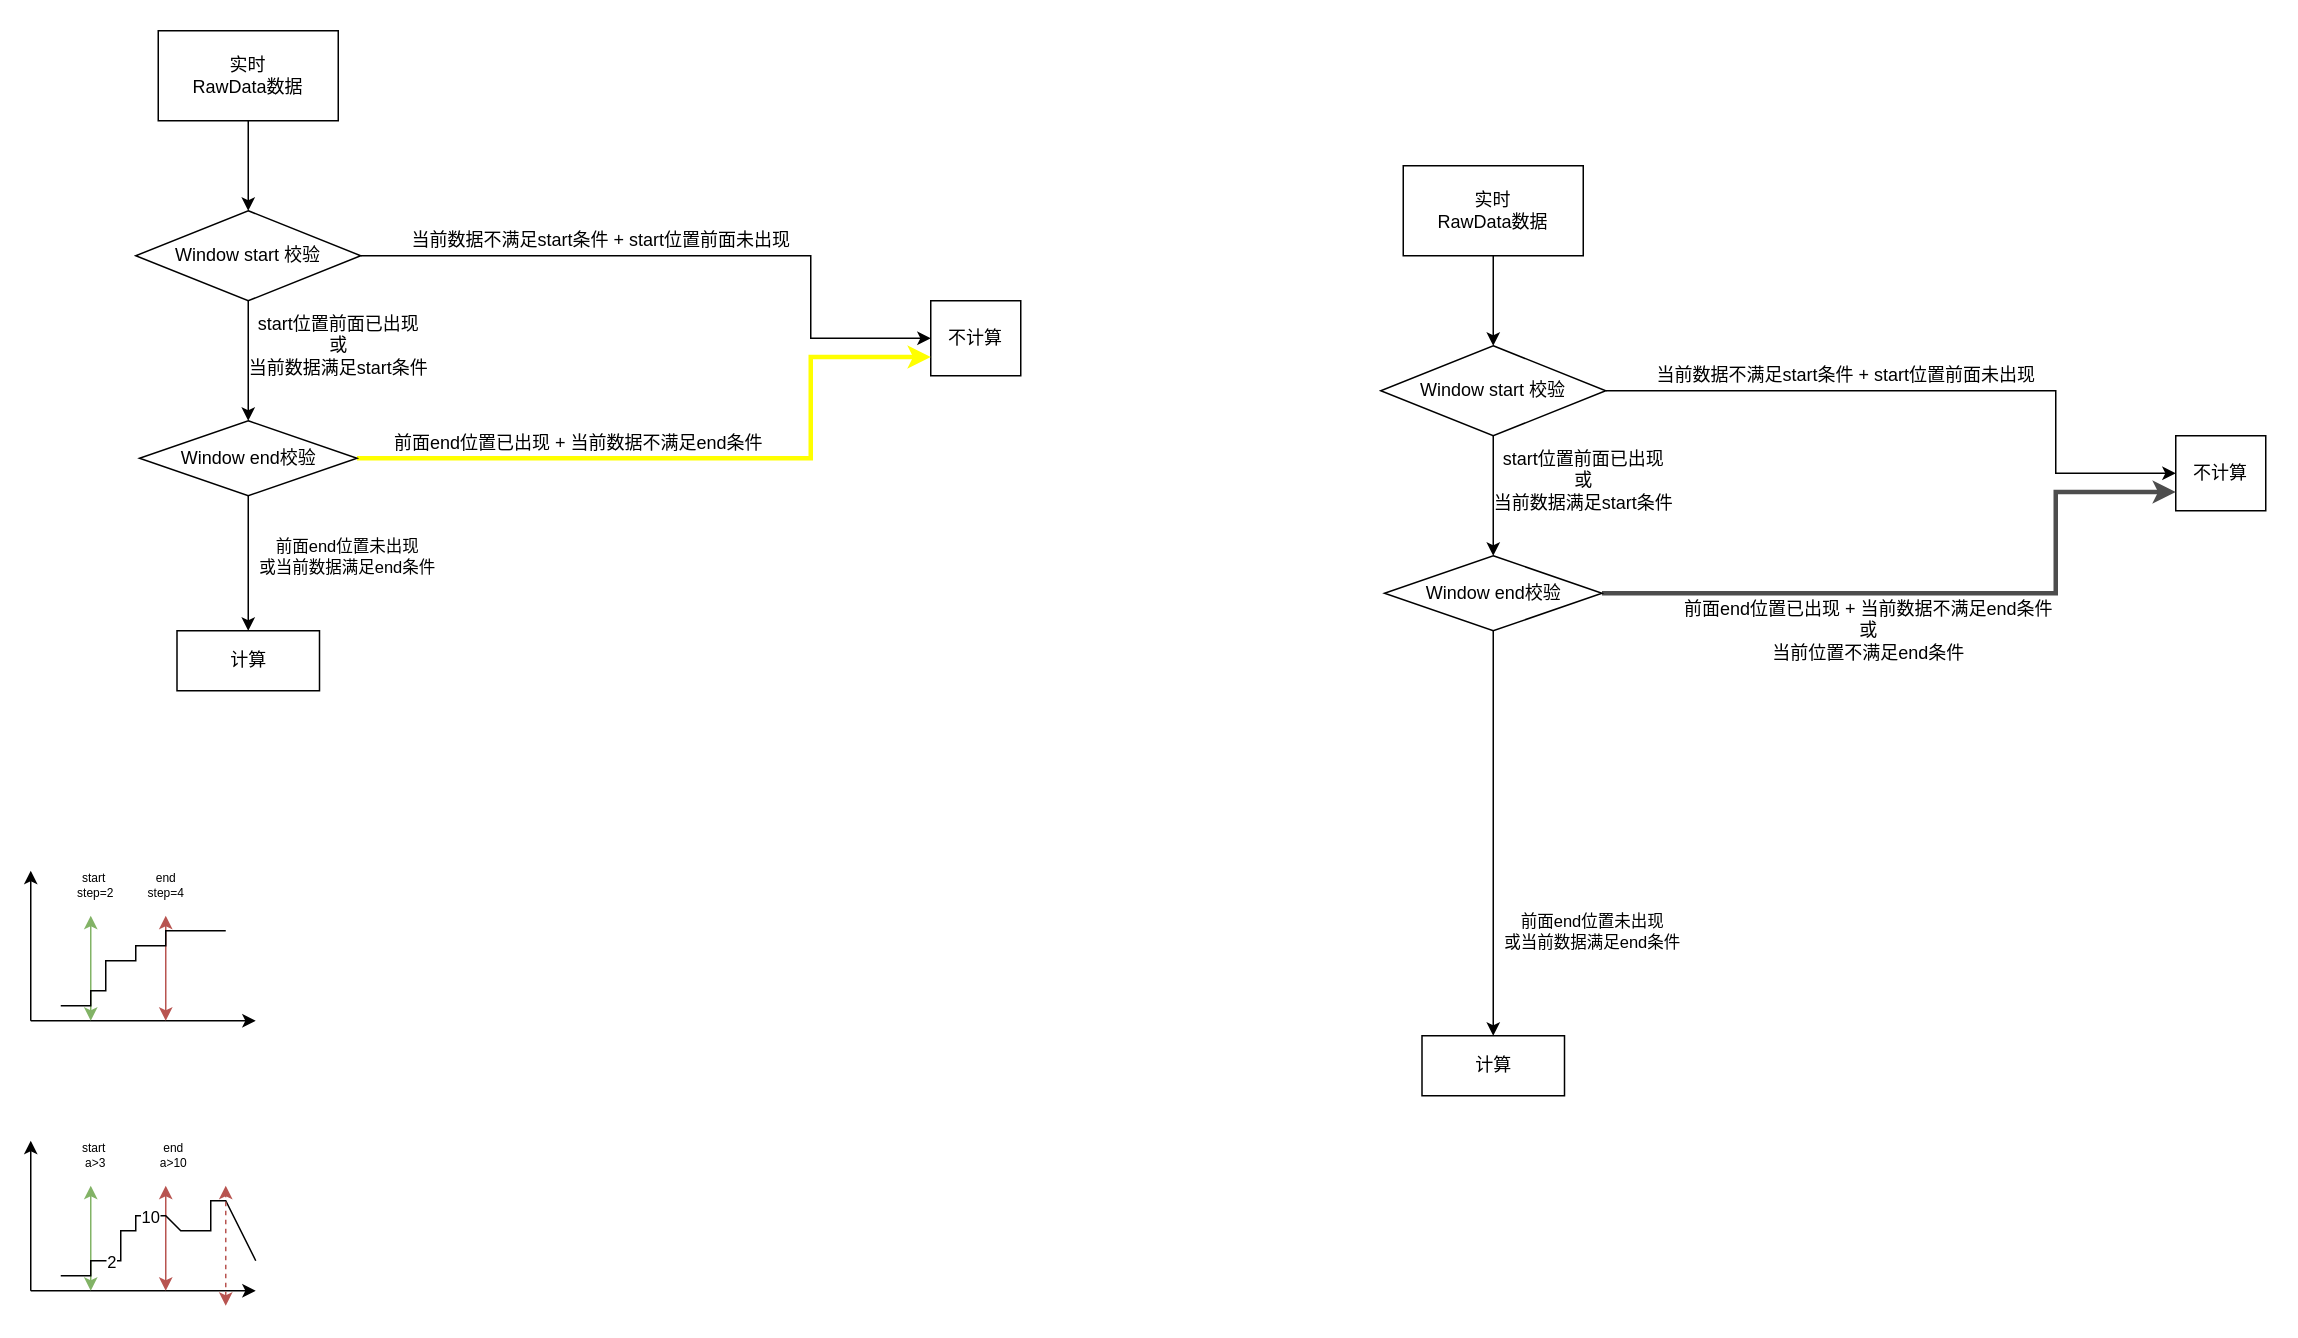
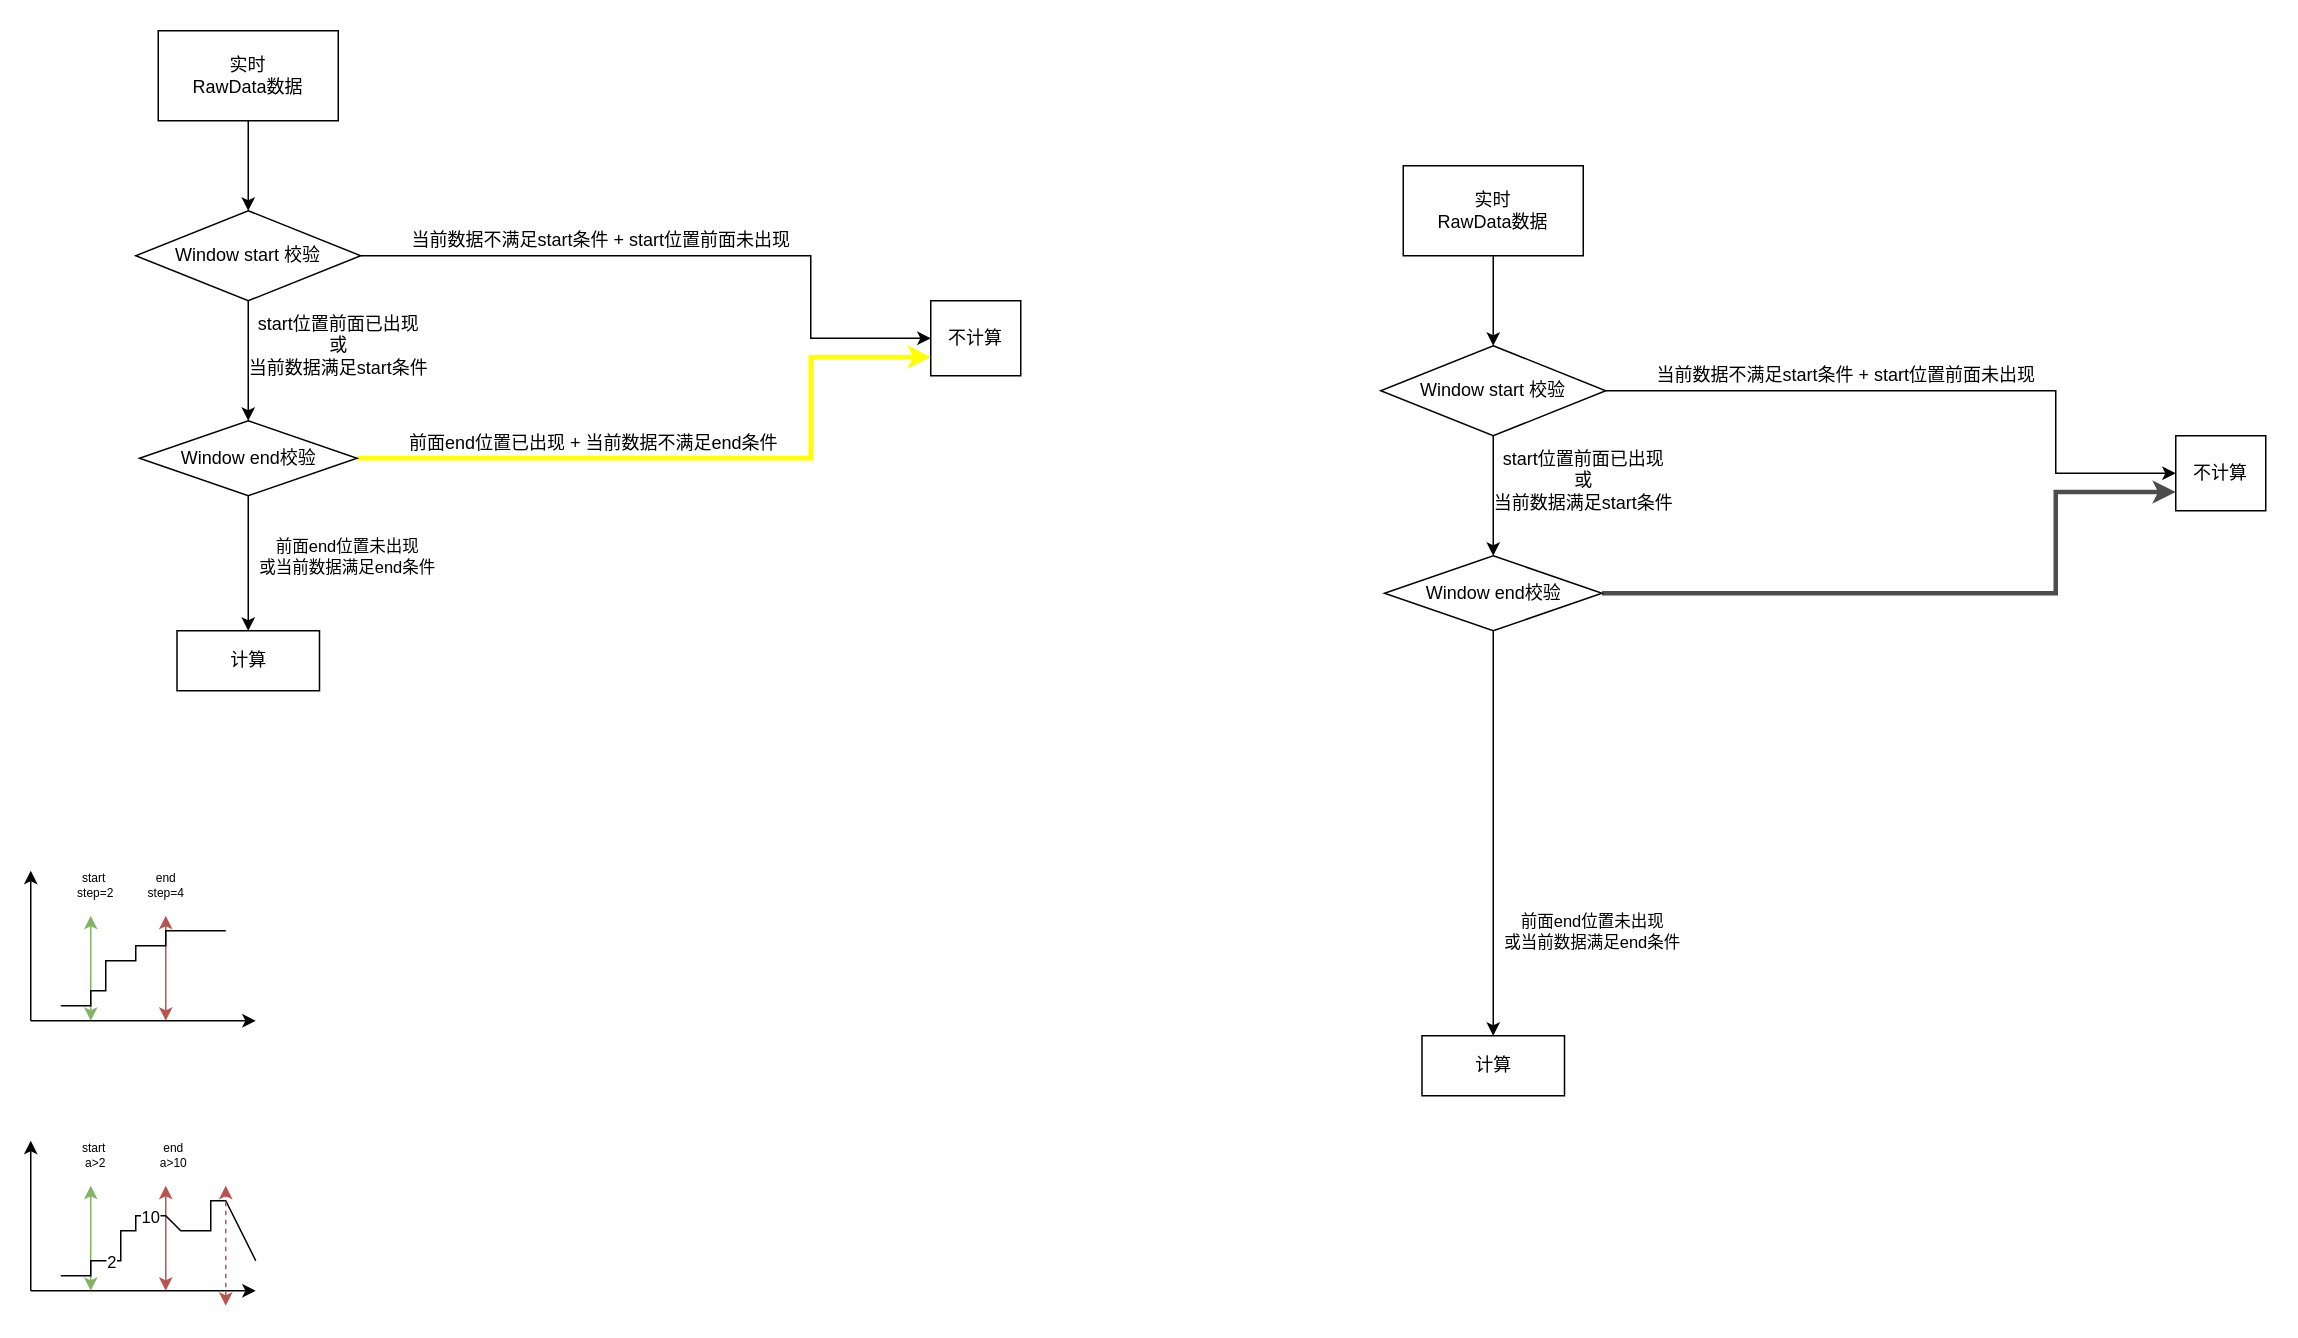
node "前面end位置已出现 + 当前数据不满足end条件": moved (578, 443) -> (593, 443)
node "前面end位置已出现 + 当前数据不满足end条件 或 当前位置不满足end条件": removed
node "start a>3": label "start a>3" -> "start a>2"
